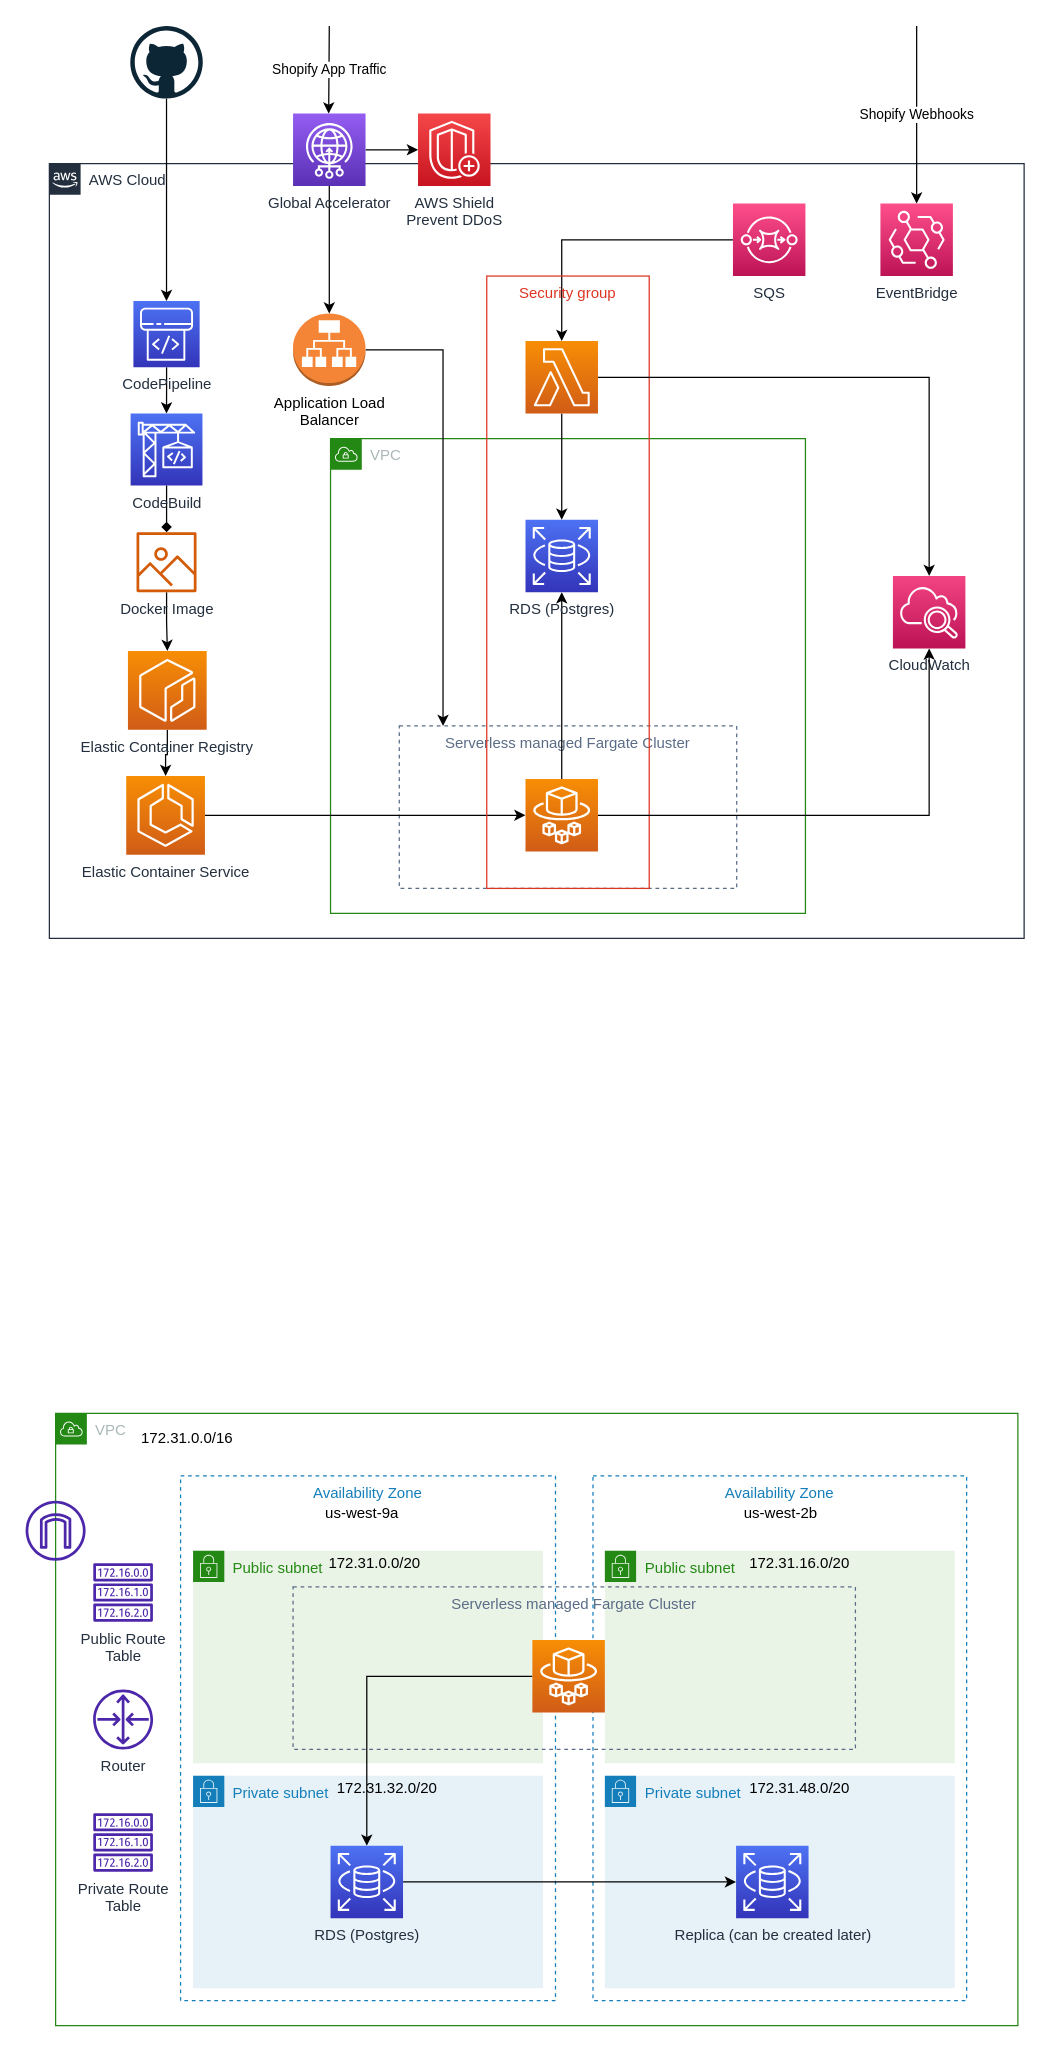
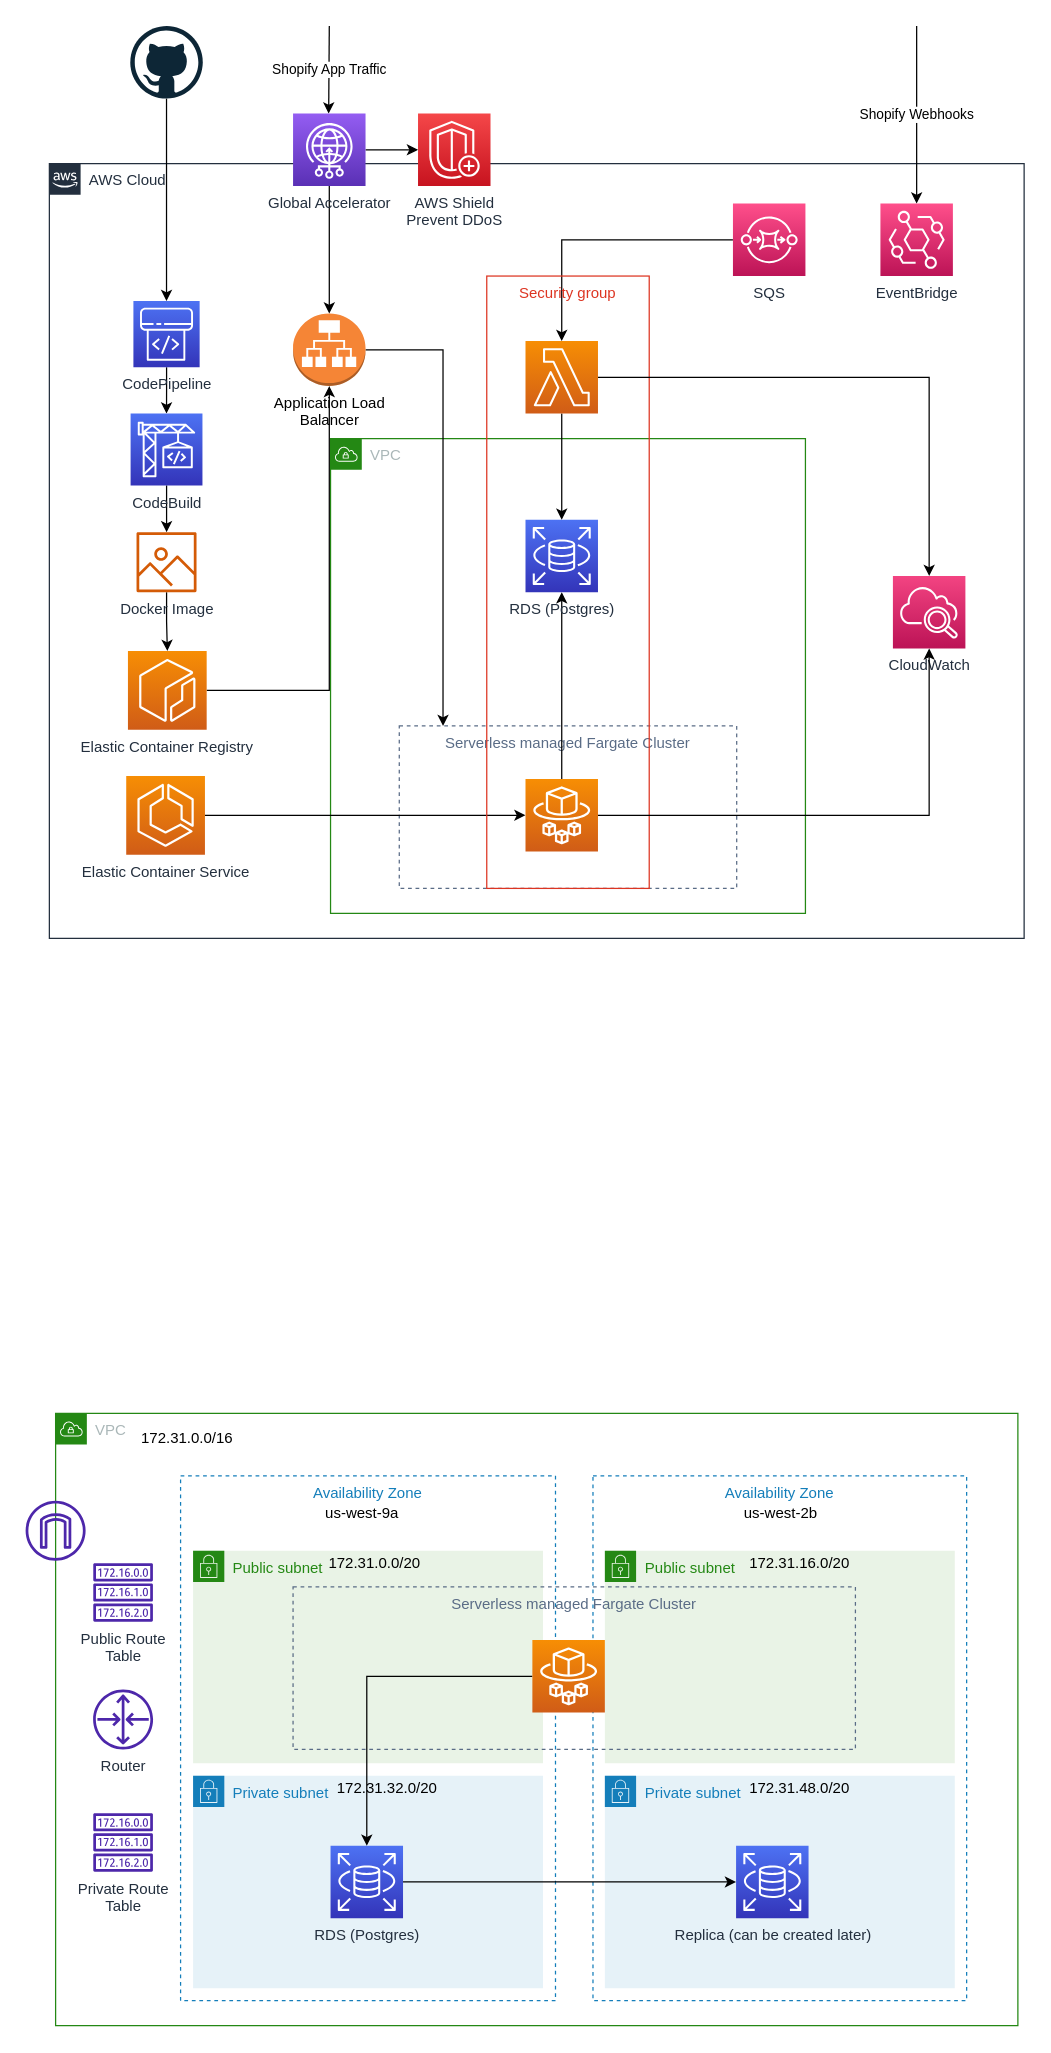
edge "CodeBuild" -> "Docker Image": arrowhead diamond -> classic
edge "Elastic Container Registry" -> "Elastic Container Service": now "Elastic Container Registry" -> "Application Load Balancer"
